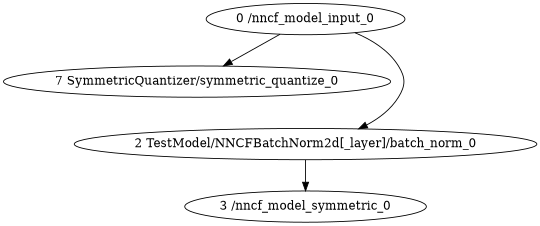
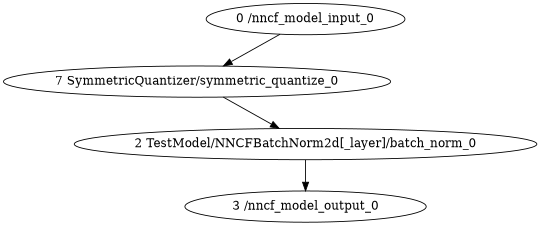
edge "0 /nncf_model_input_0" -> "2 TestModel/NNCFBatchNorm2d[_layer]/batch_norm_0": now "7 SymmetricQuantizer/symmetric_quantize_0" -> "2 TestModel/NNCFBatchNorm2d[_layer]/batch_norm_0"
node "3 /nncf_model_symmetric_0": label "3 /nncf_model_symmetric_0" -> "3 /nncf_model_output_0"
